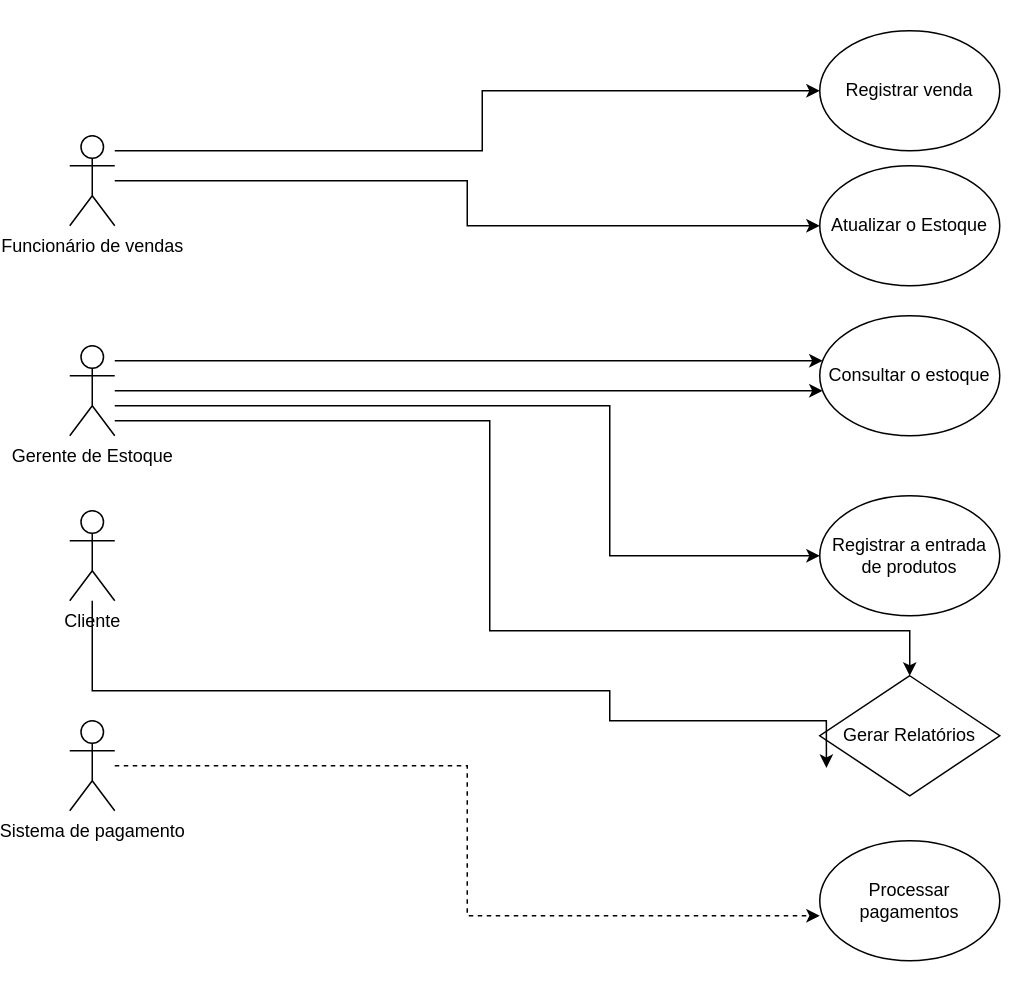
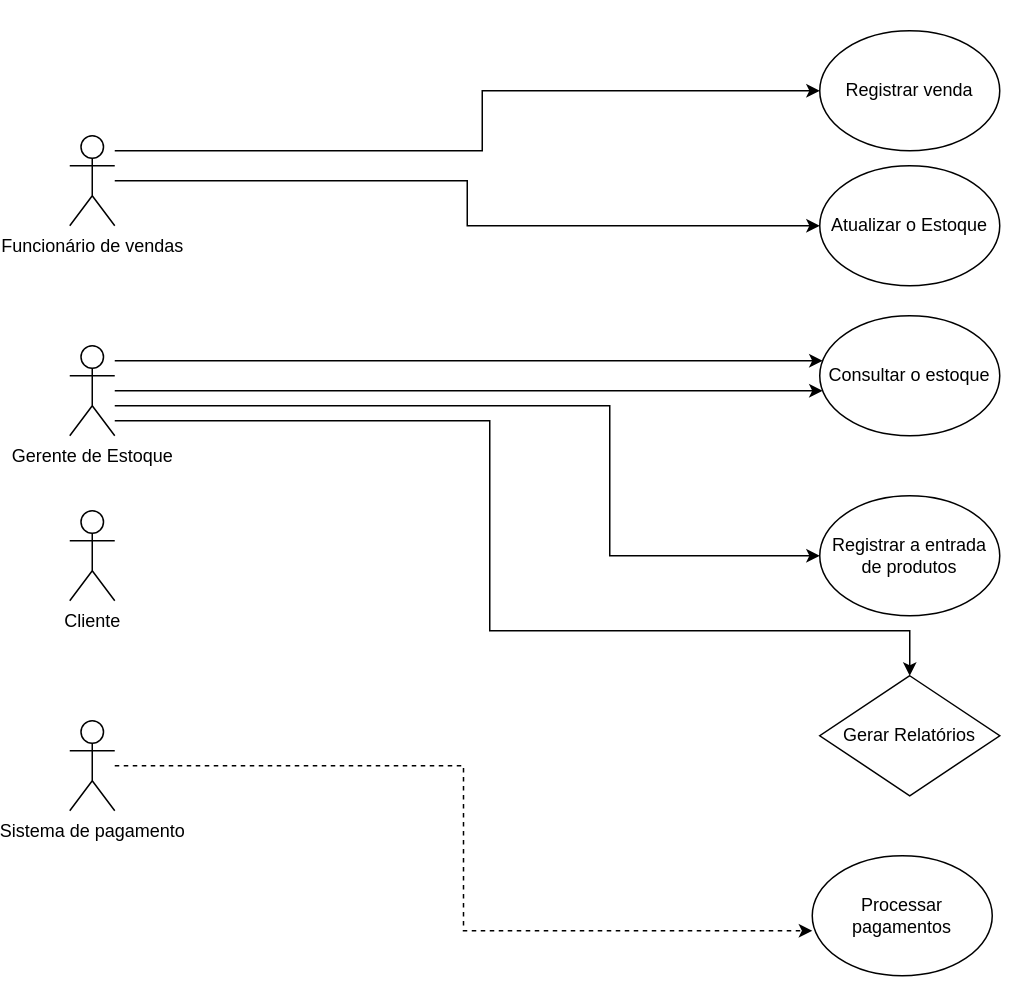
edge "Cliente" -> "Gerar Relatórios": removed
node "Processar pagamentos": moved (910, 901) -> (902, 916)
